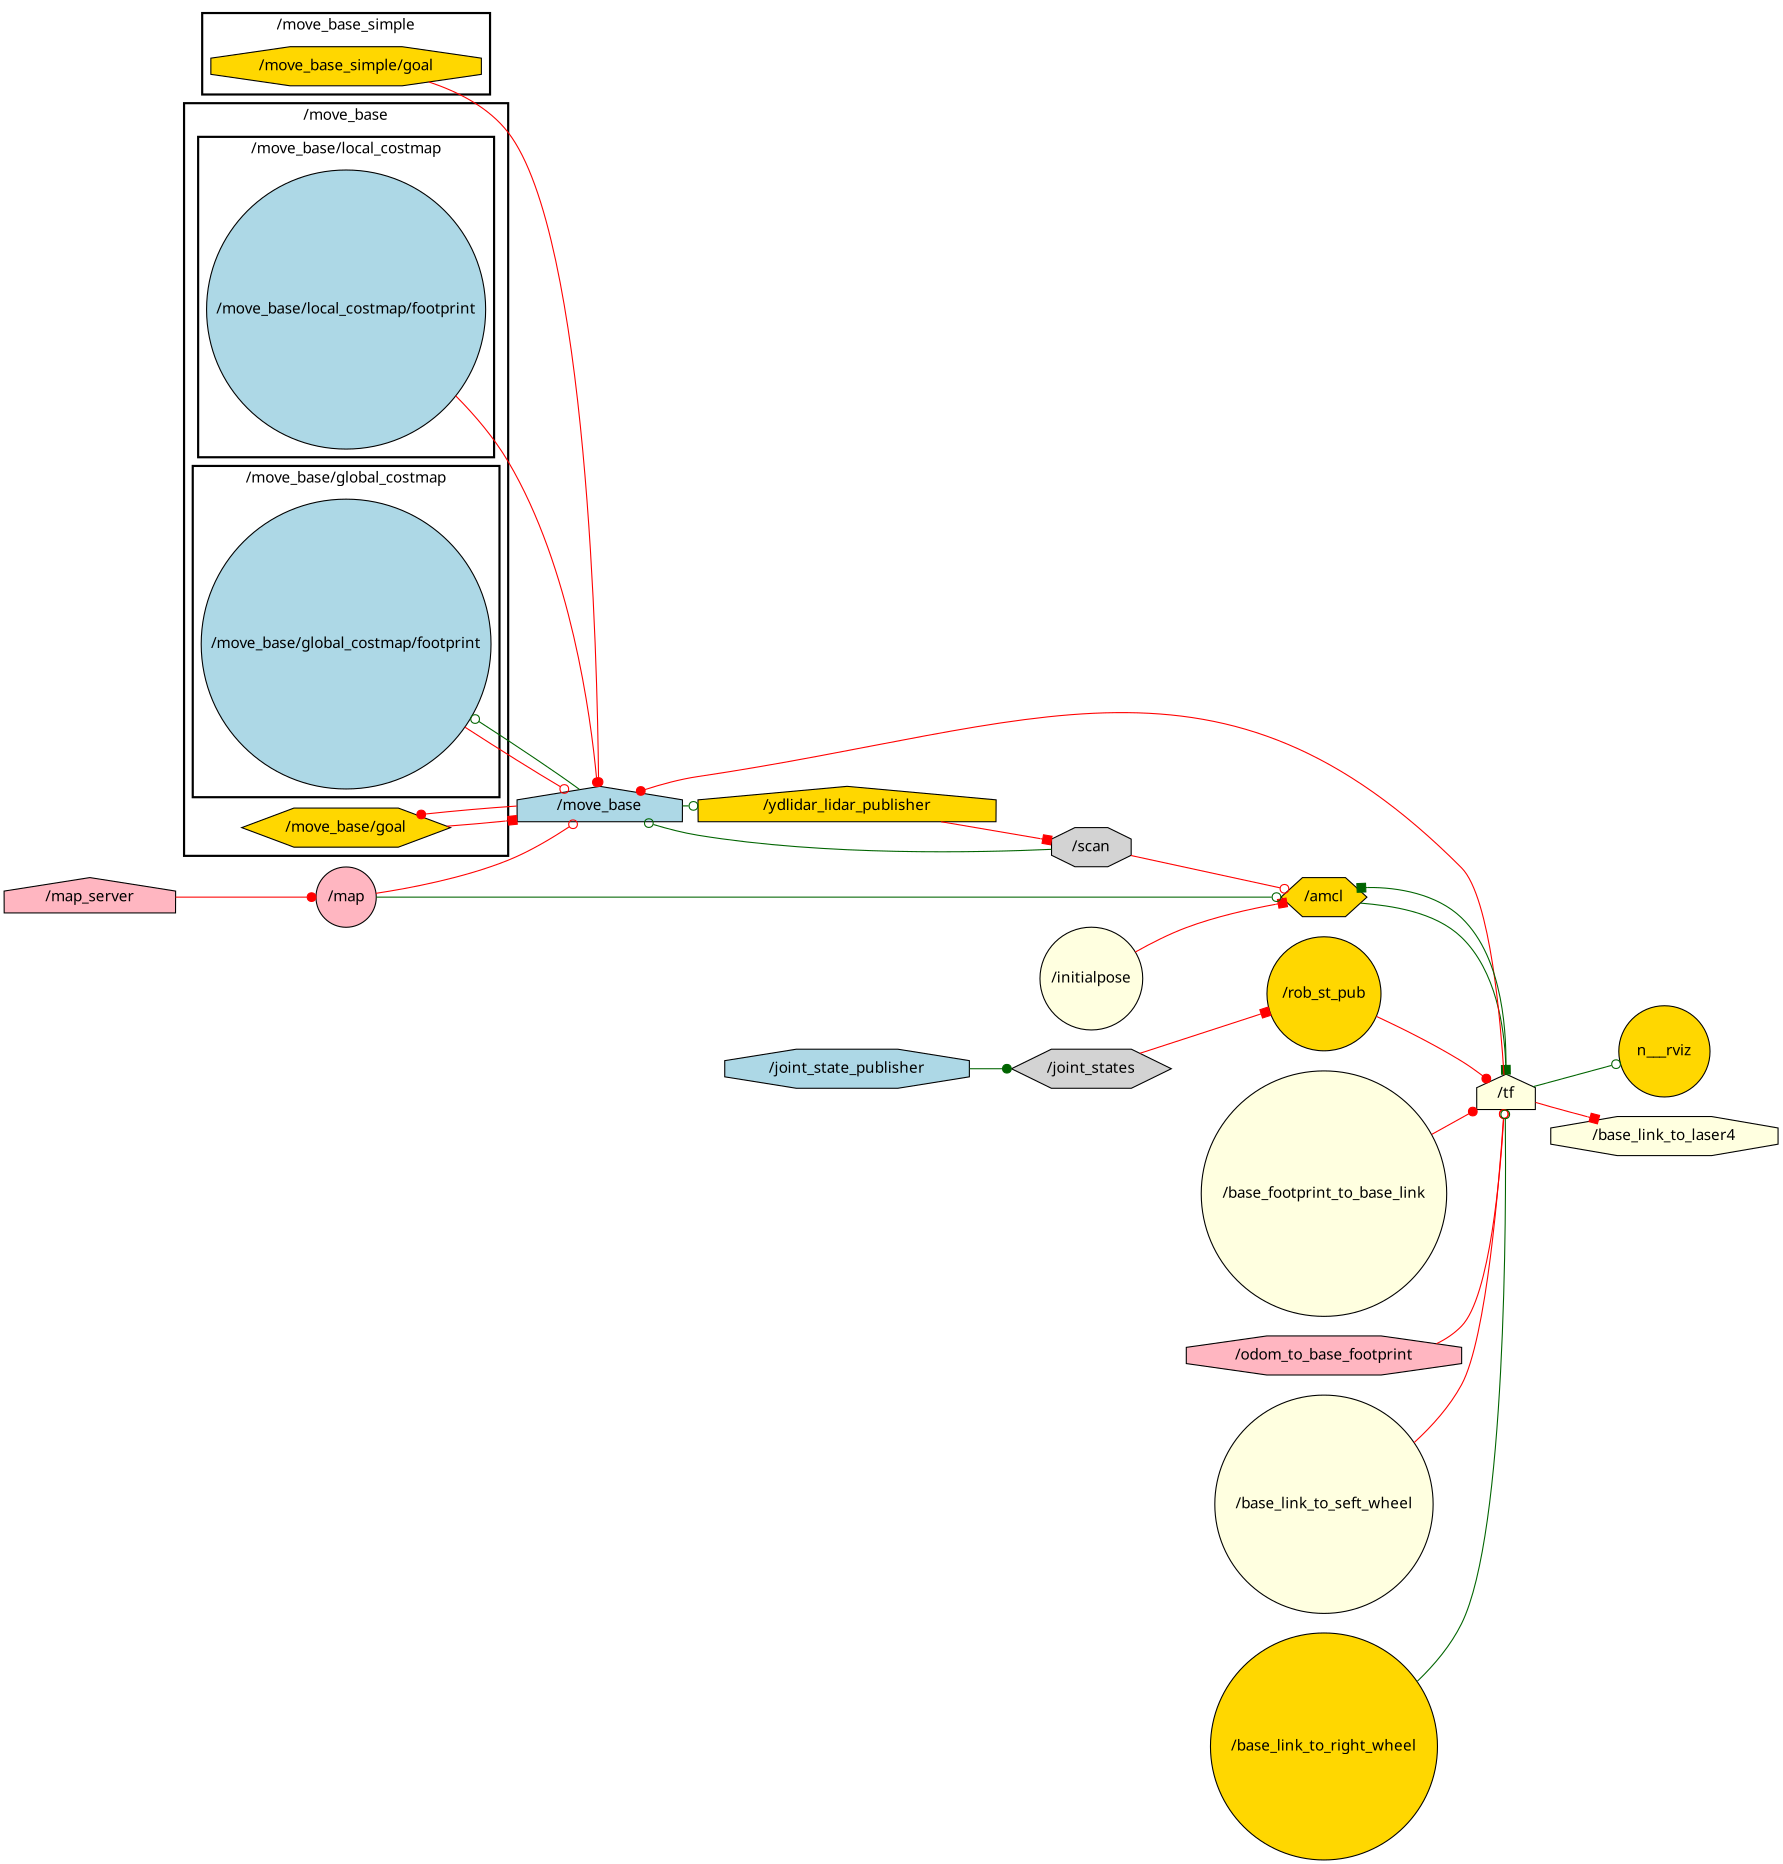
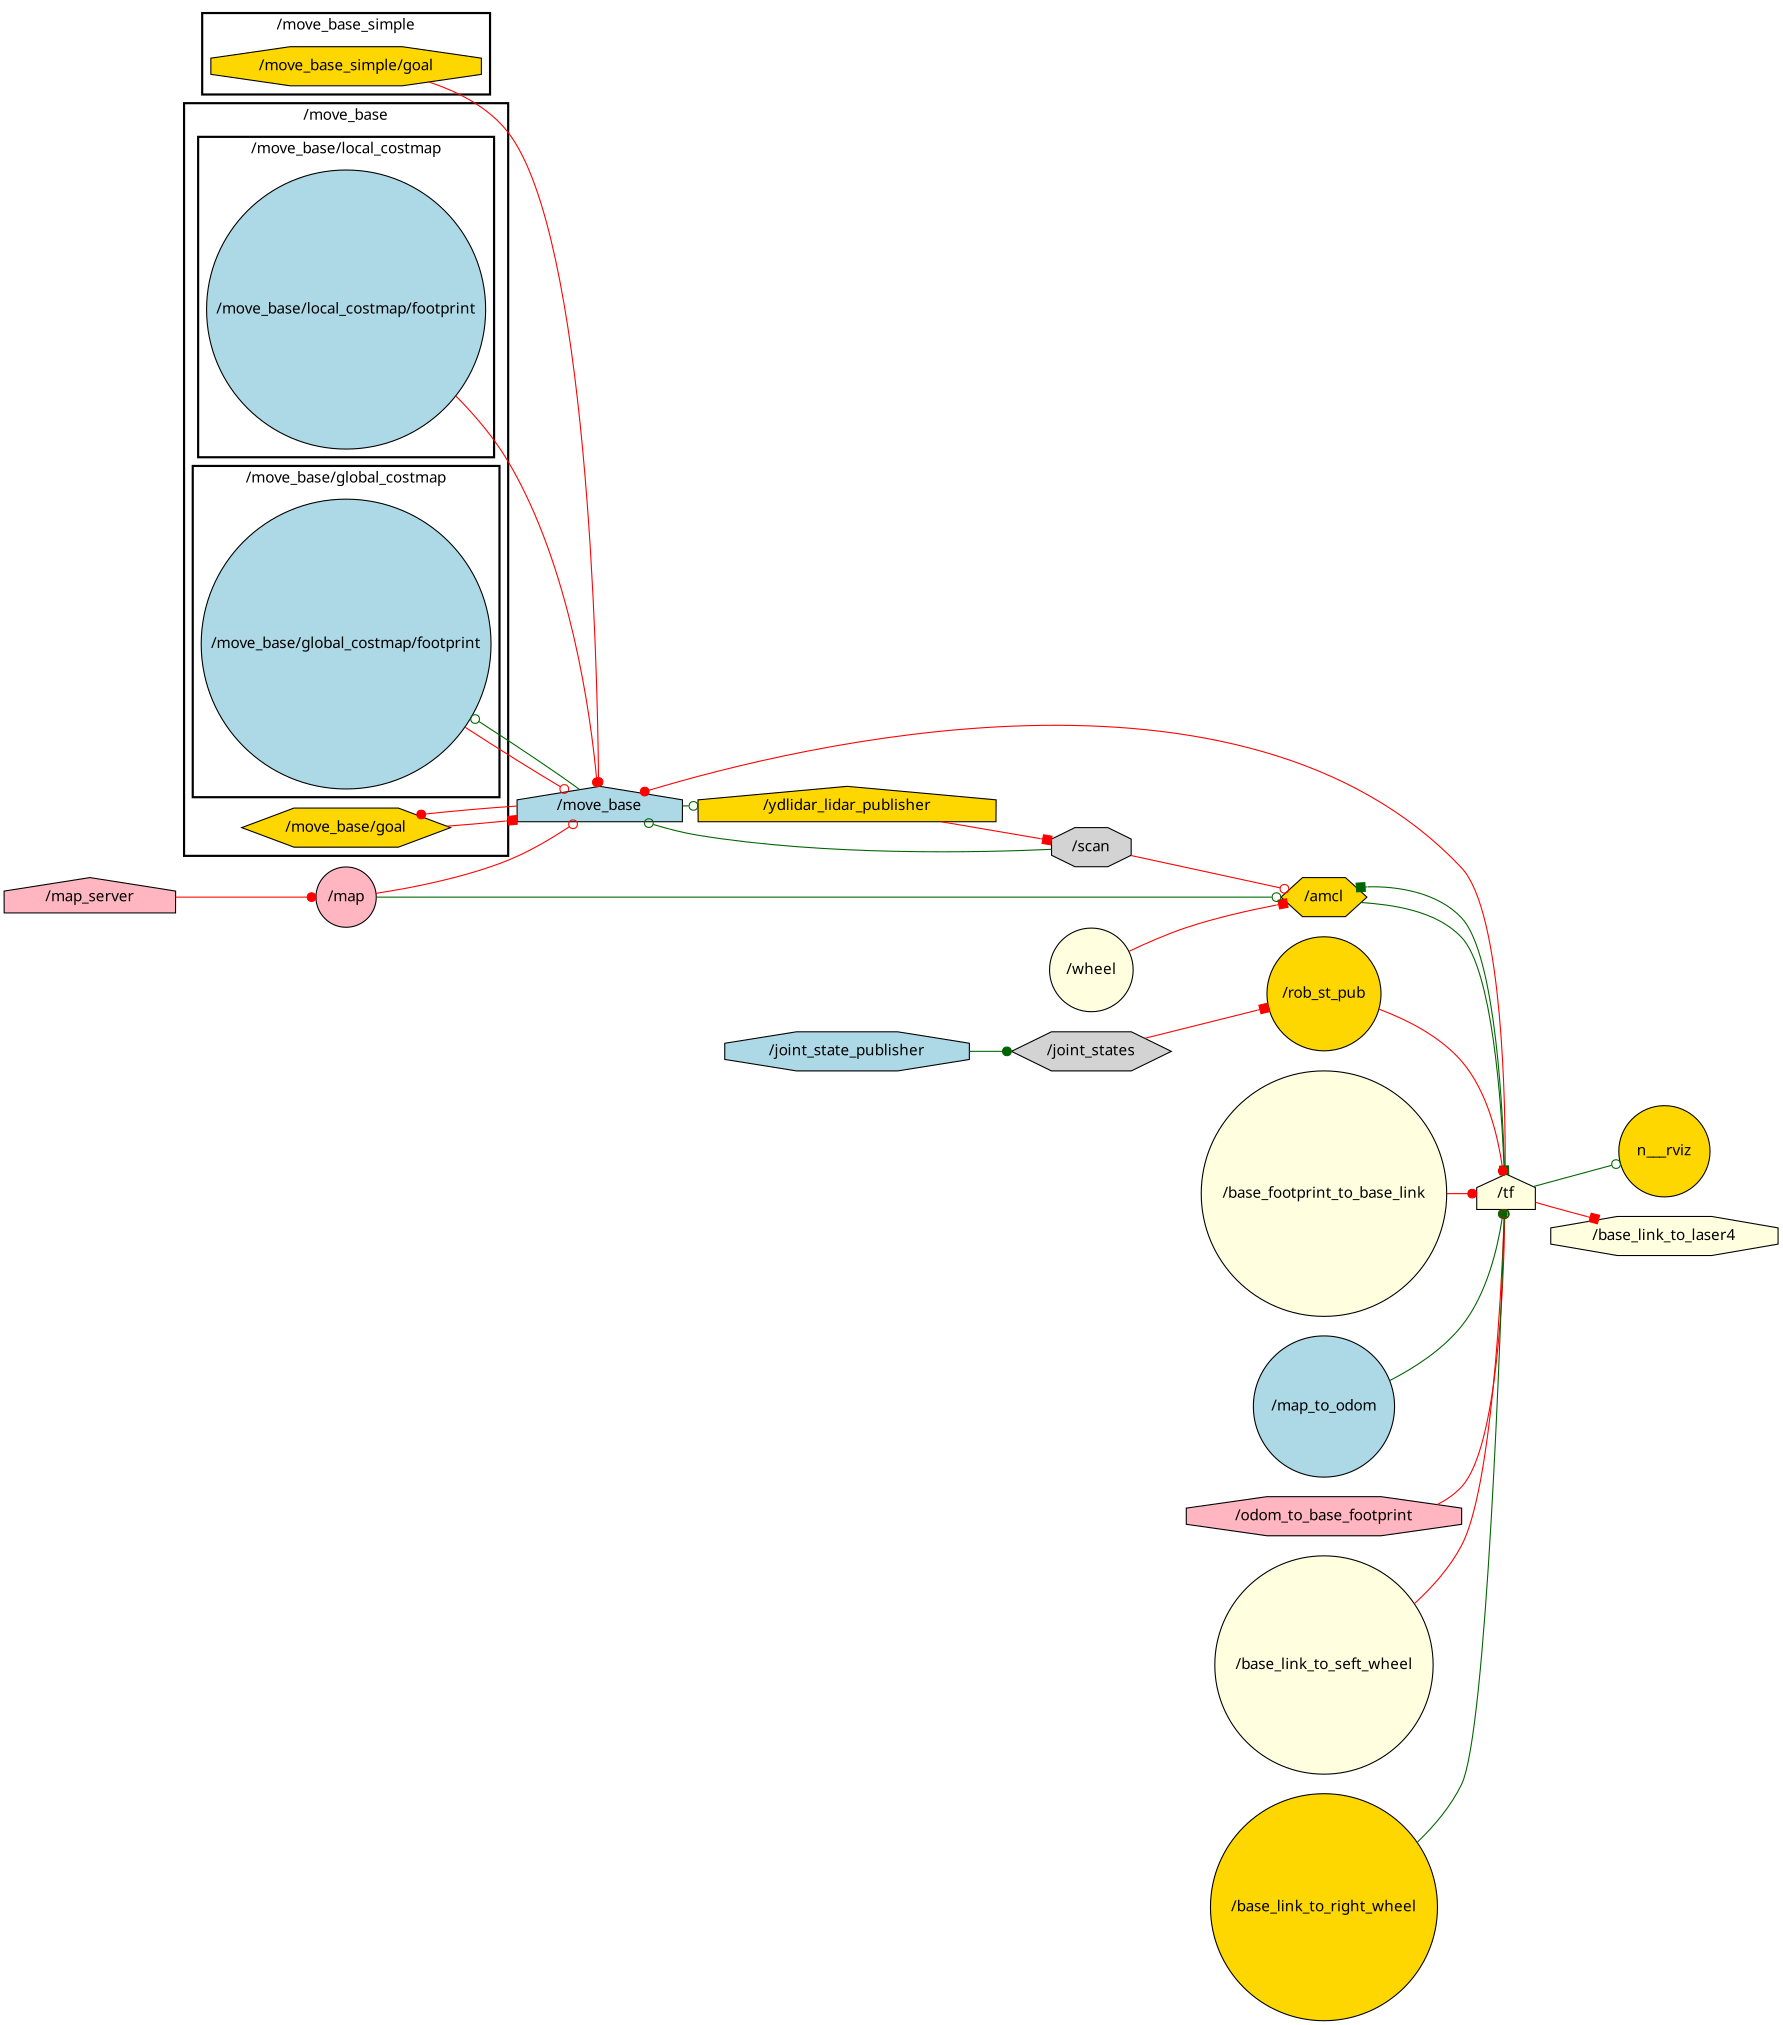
node "/initialpose": label "/initialpose" -> "/wheel"
node "/map_to_odom": added
